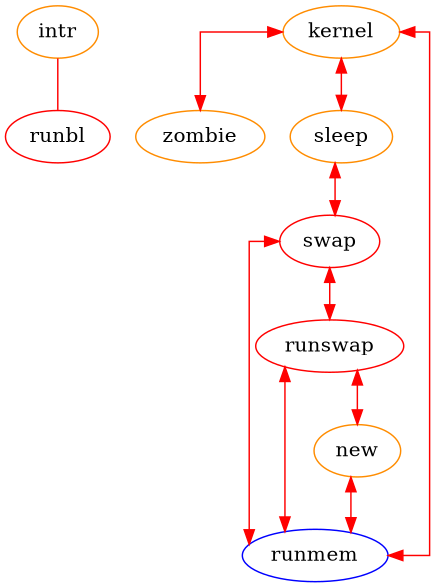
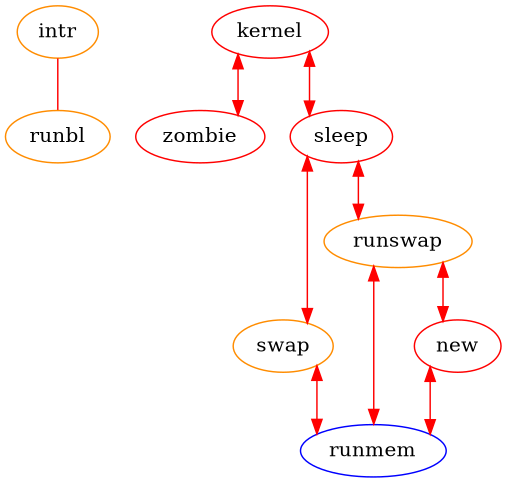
node "kernel": color darkorange -> red
node "runbl": color red -> darkorange
node "zombie": color darkorange -> red
node "sleep": color darkorange -> red
node "swap": color red -> darkorange
edge "swap" -- "runswap": now "sleep" -- "runswap"
edge "kernel" -- "runmem": removed
node "runswap": color red -> darkorange
node "new": color darkorange -> red
